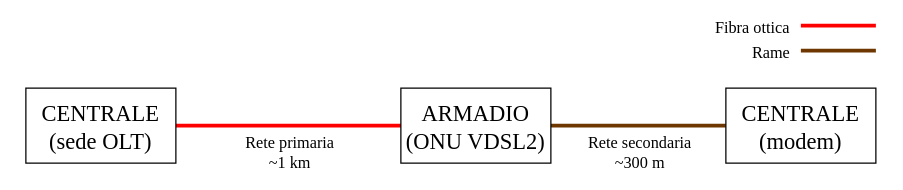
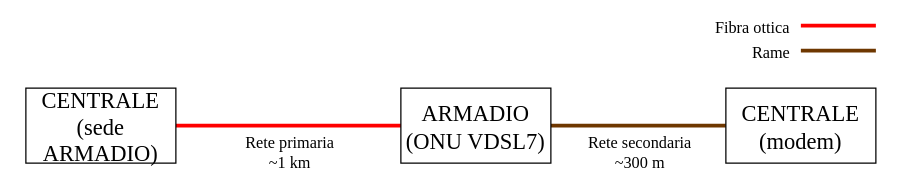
node "CENTRALE (sede OLT)": label "CENTRALE (sede OLT)" -> "CENTRALE (sede ARMADIO)"
node "ARMADIO (ONU VDSL2)": label "ARMADIO (ONU VDSL2)" -> "ARMADIO (ONU VDSL7)"
